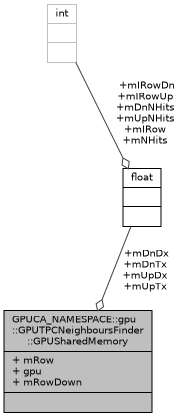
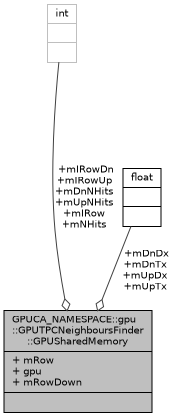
edge "int" -> "float": now "int" -> "GPUCA_NAMESPACE::gpu"
